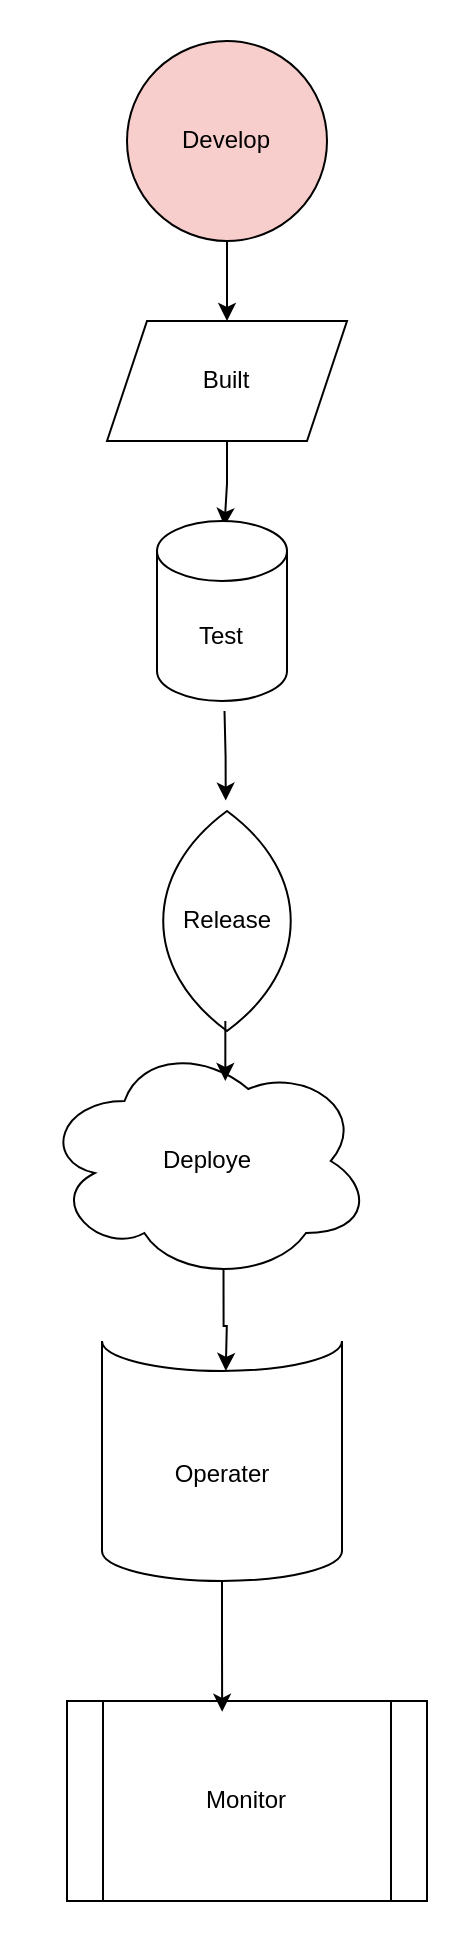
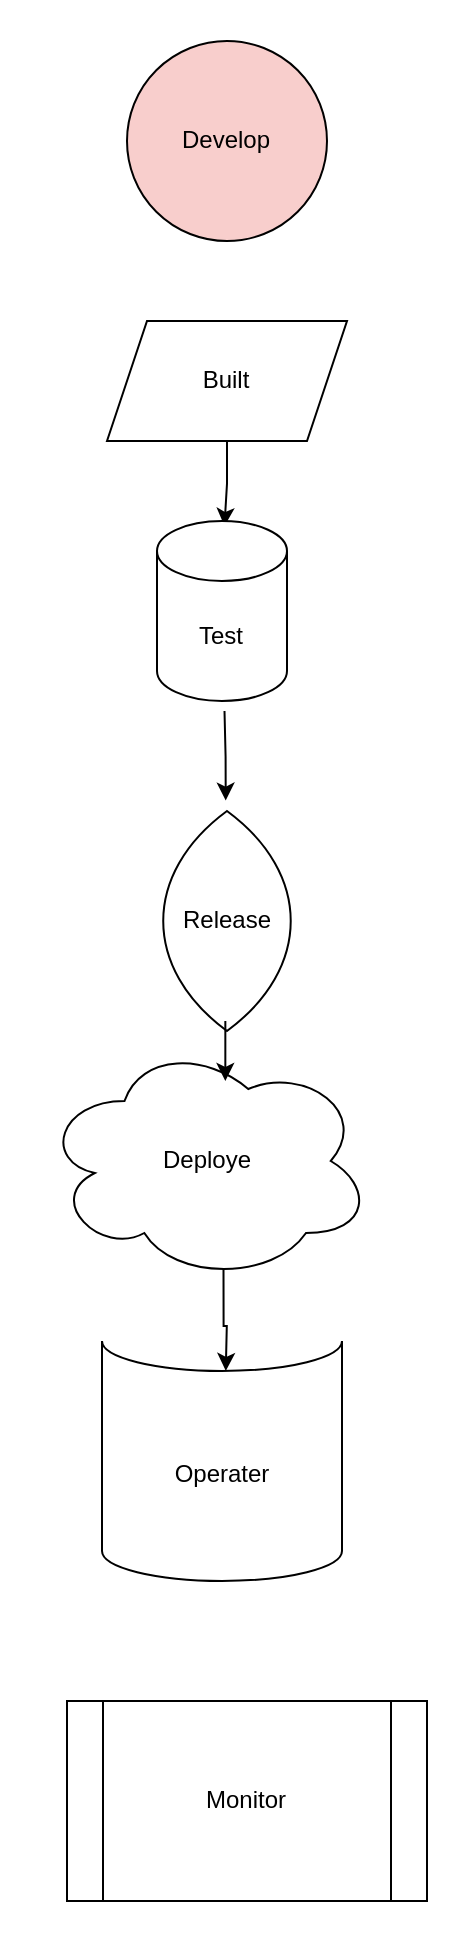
edge "Develop" -> "Built": removed
edge "Operater" -> "Monitor": removed
